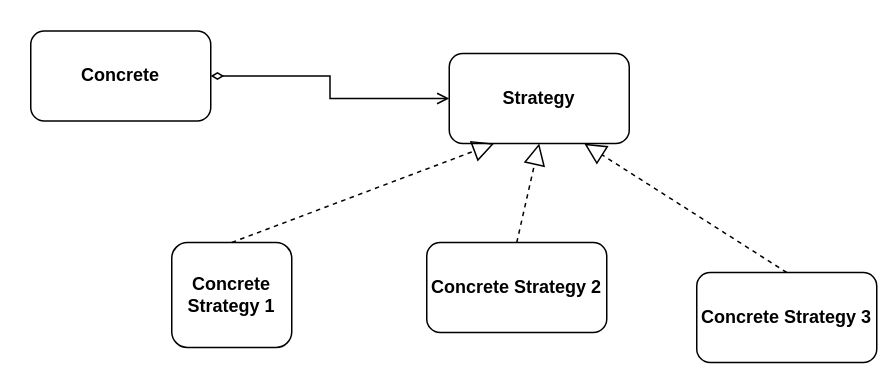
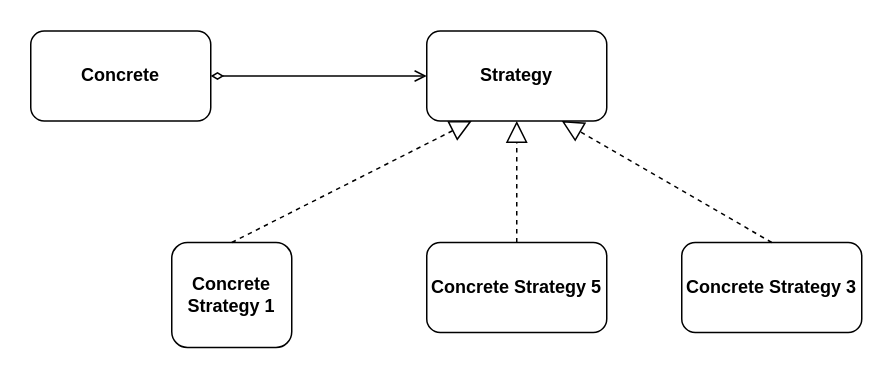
node "Strategy": moved (539, 98) -> (517, 76)
node "Concrete Strategy 2": label "Concrete Strategy 2" -> "Concrete Strategy 5"
node "Concrete Strategy 3": moved (787, 317) -> (772, 287)
